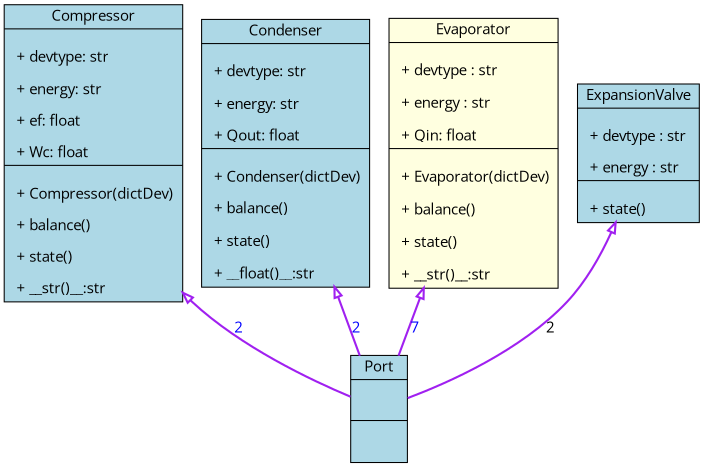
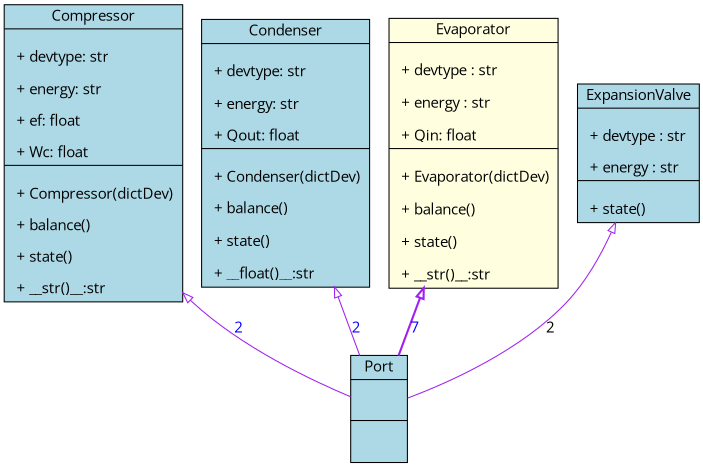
edge "Port" -> "Condenser": style bold -> solid
edge "Port" -> "ExpansionValve": style bold -> solid
edge "Port" -> "Compressor": style bold -> solid
